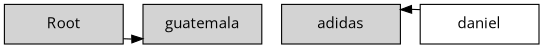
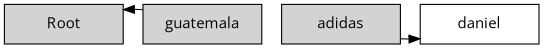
edge "daniel" -> "adidas": reversed
edge "Root" -> "guatemala": reversed
